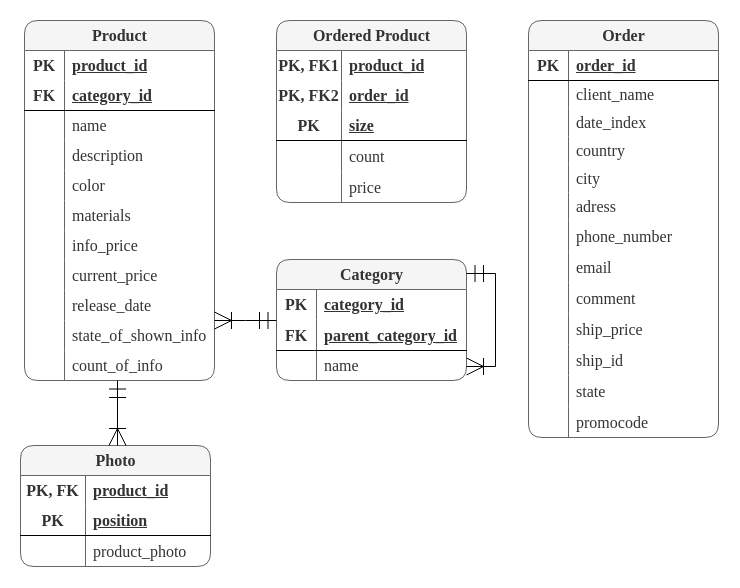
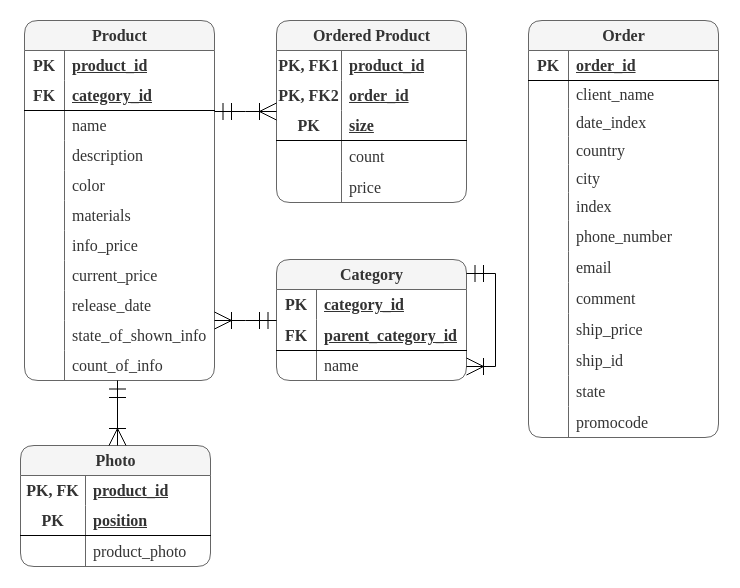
edge "Ordered Product" -- "Product": added
node "adress": label "adress" -> "index"
